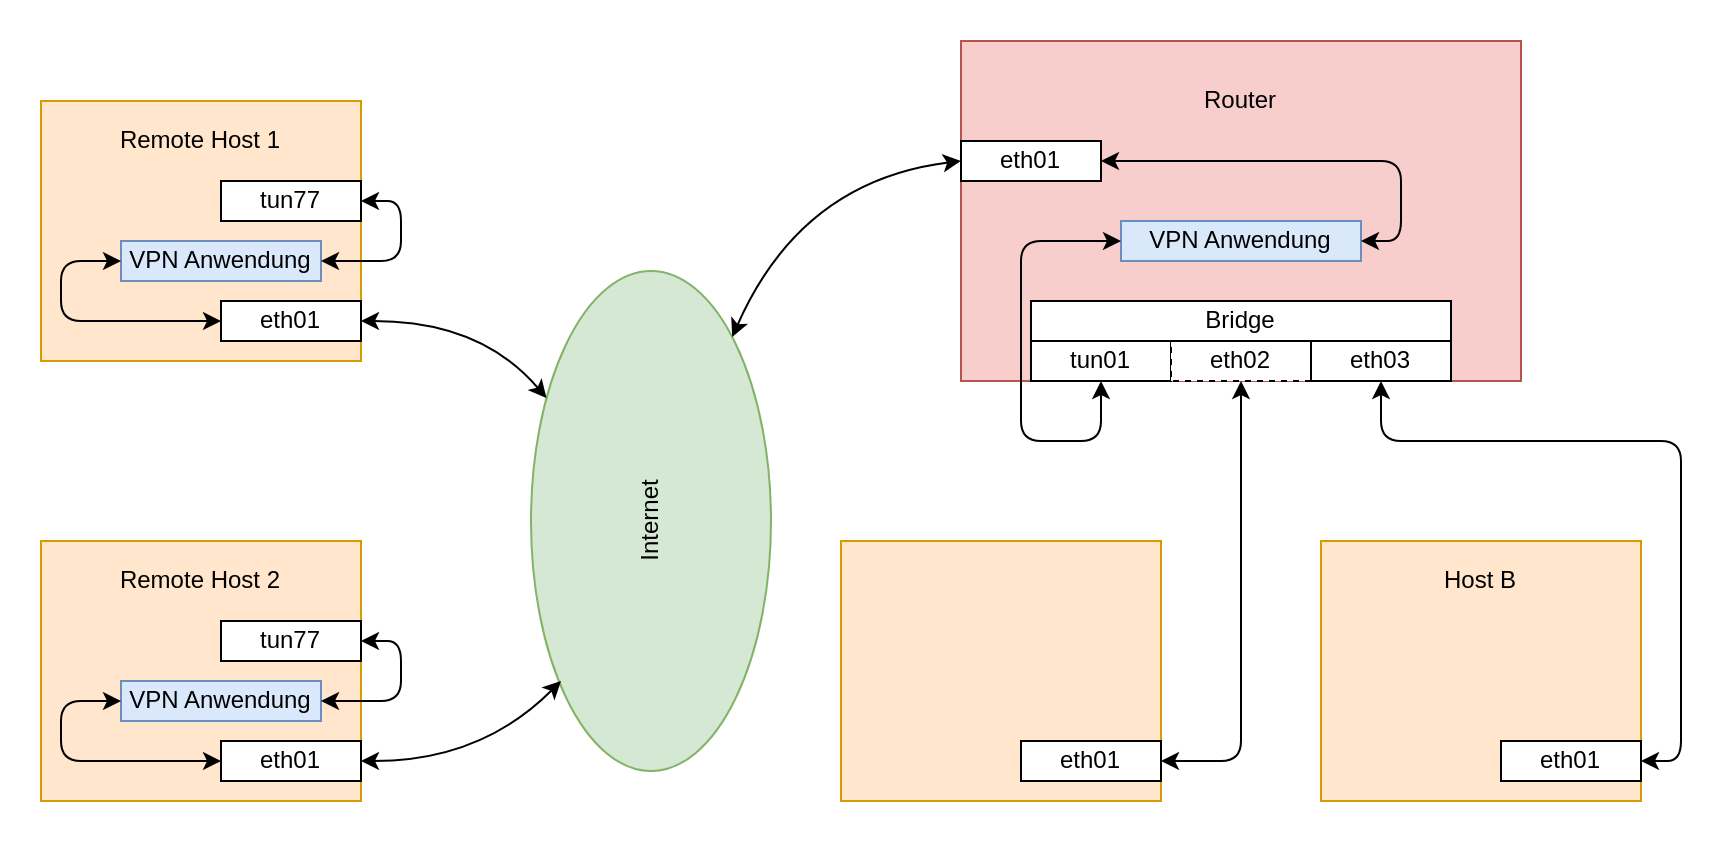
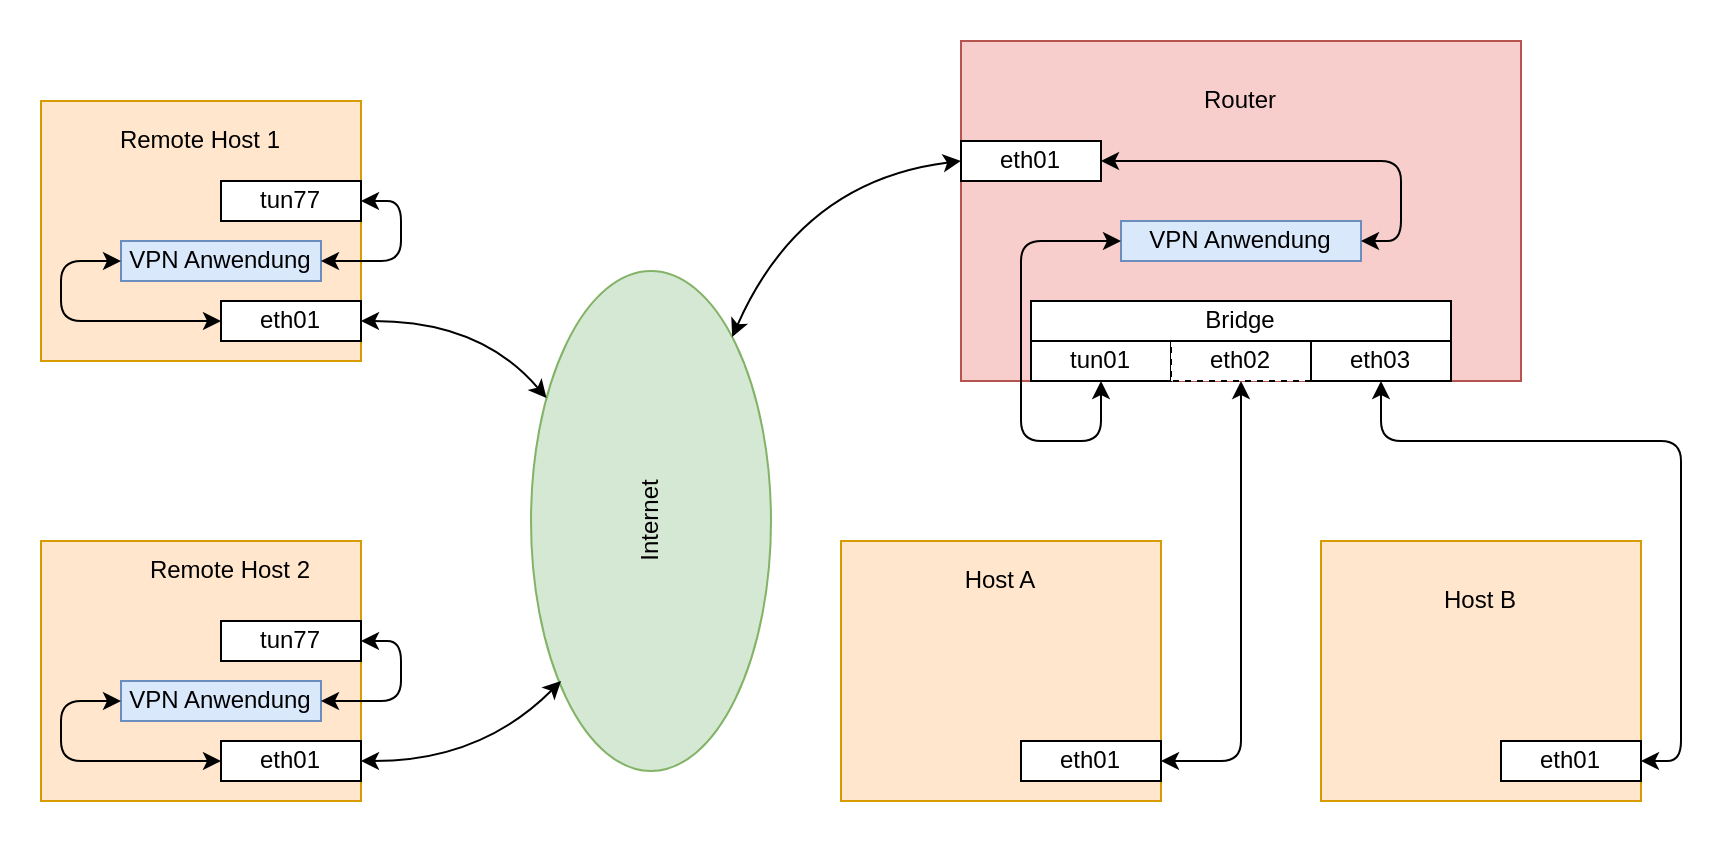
node "Remote Host 2": moved (201, 581) -> (231, 571)
node "Host A": added
node "Host B": moved (1481, 581) -> (1481, 601)
